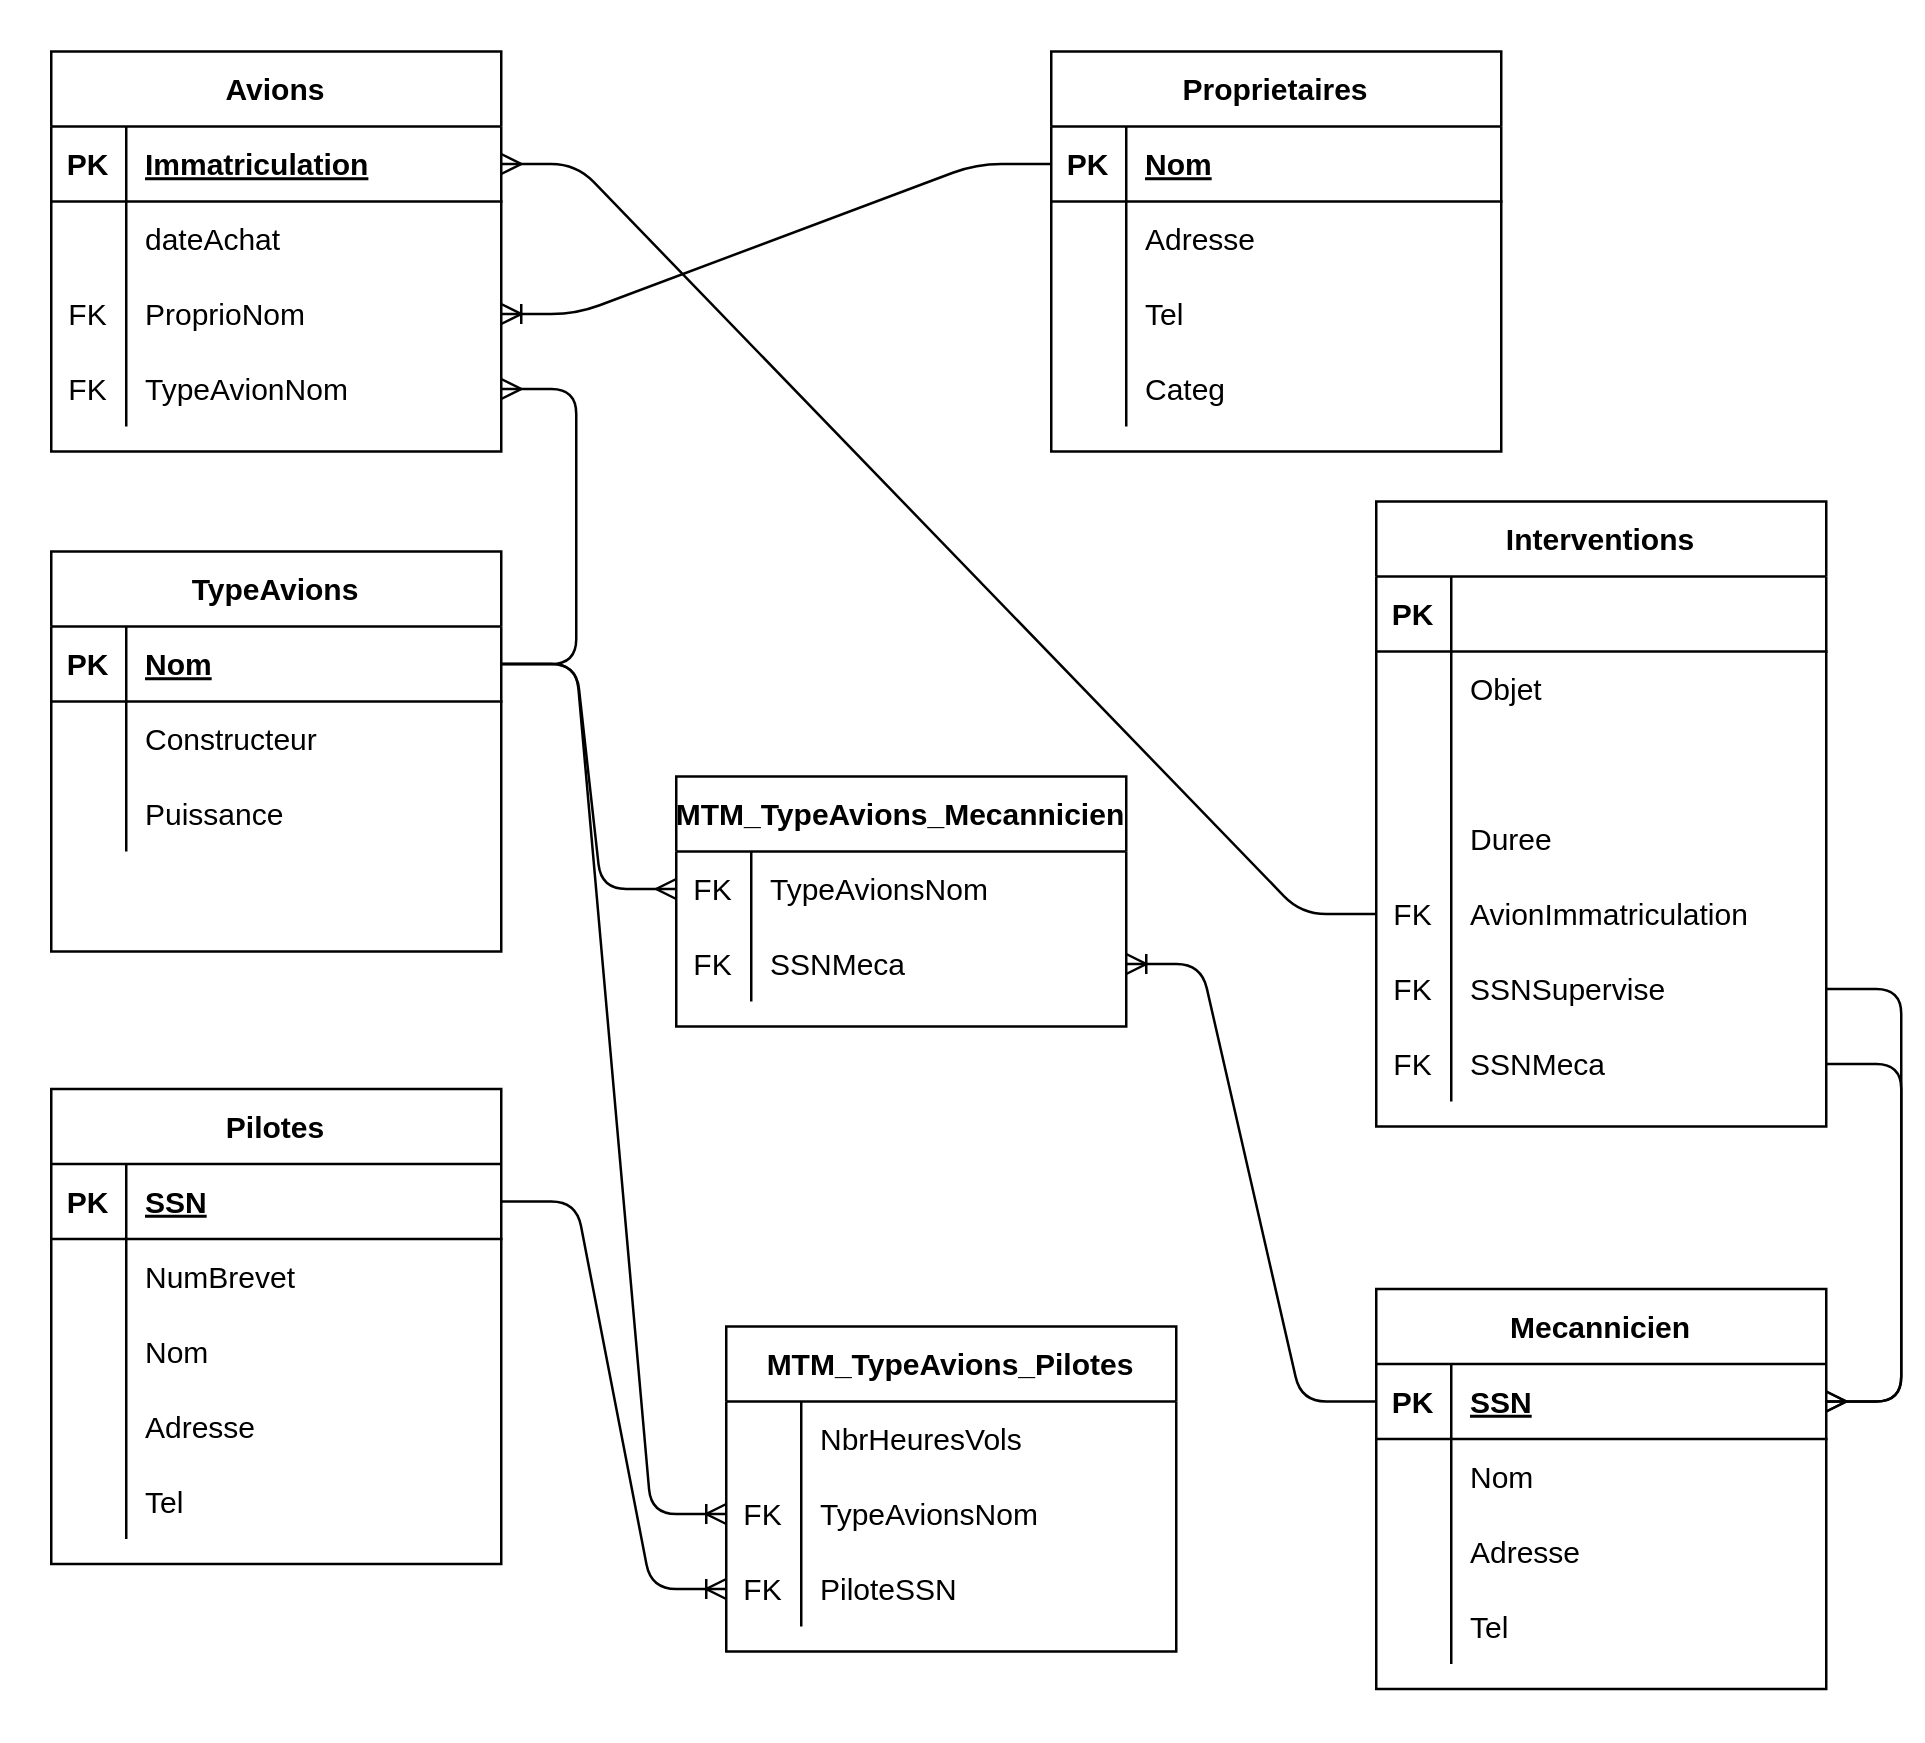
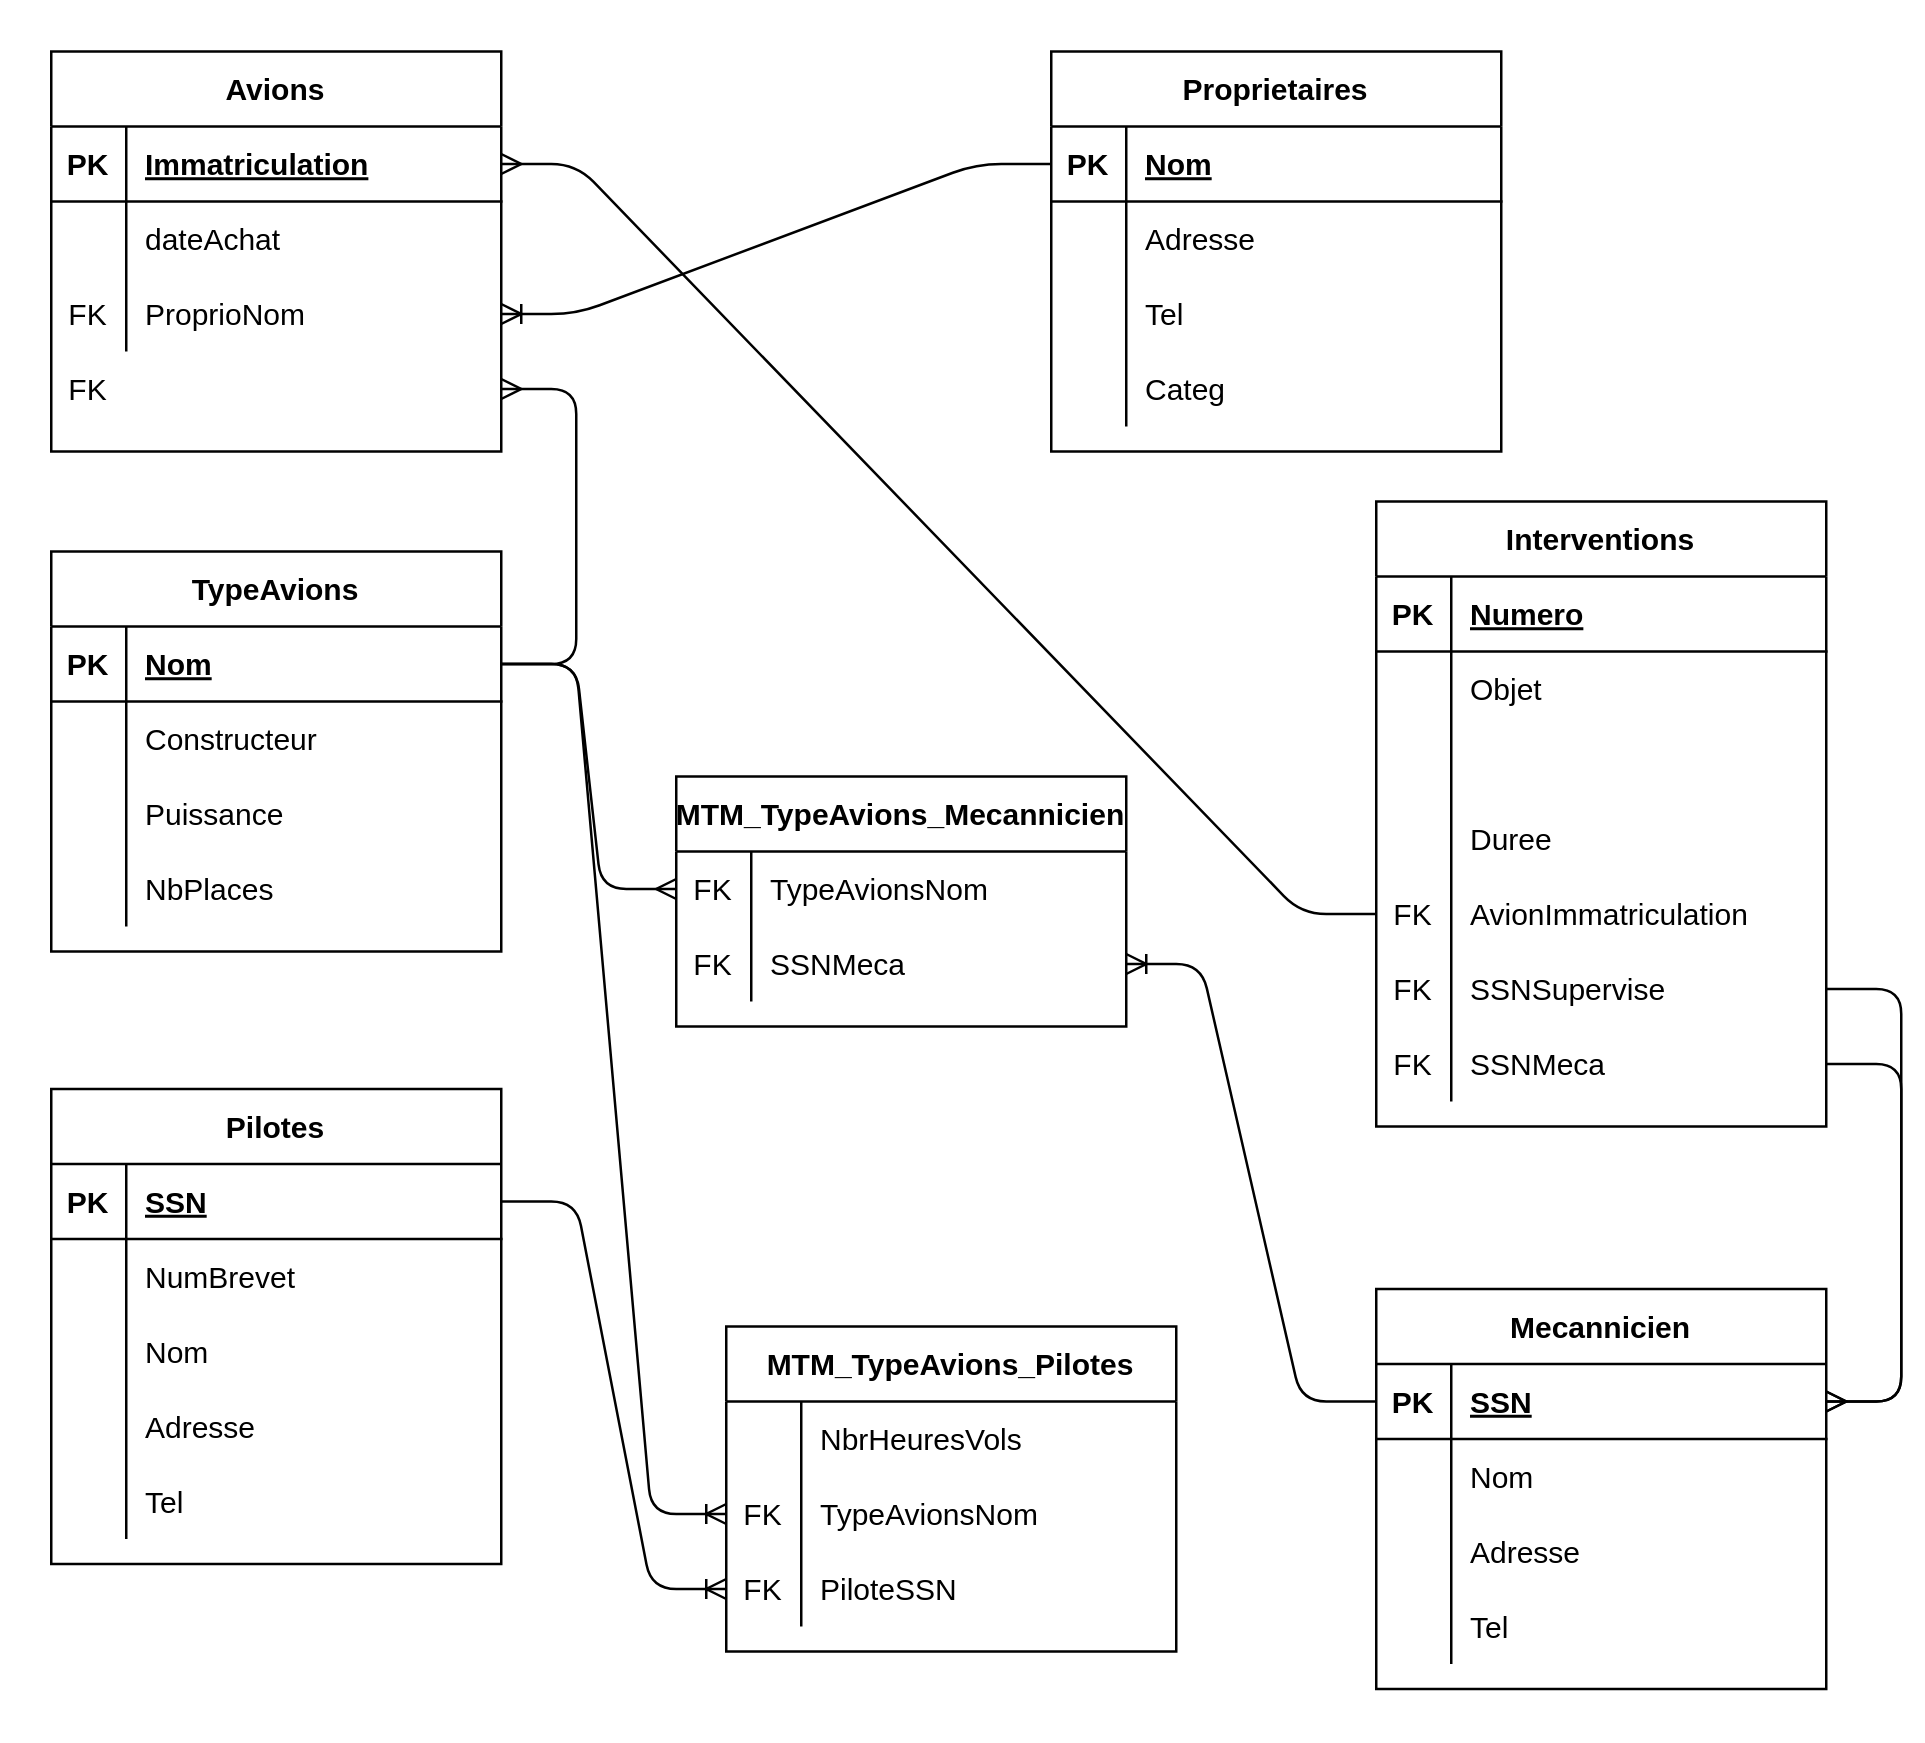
node "TypeAvionNom": removed
node "Numero": added
node "NbPlaces": added
